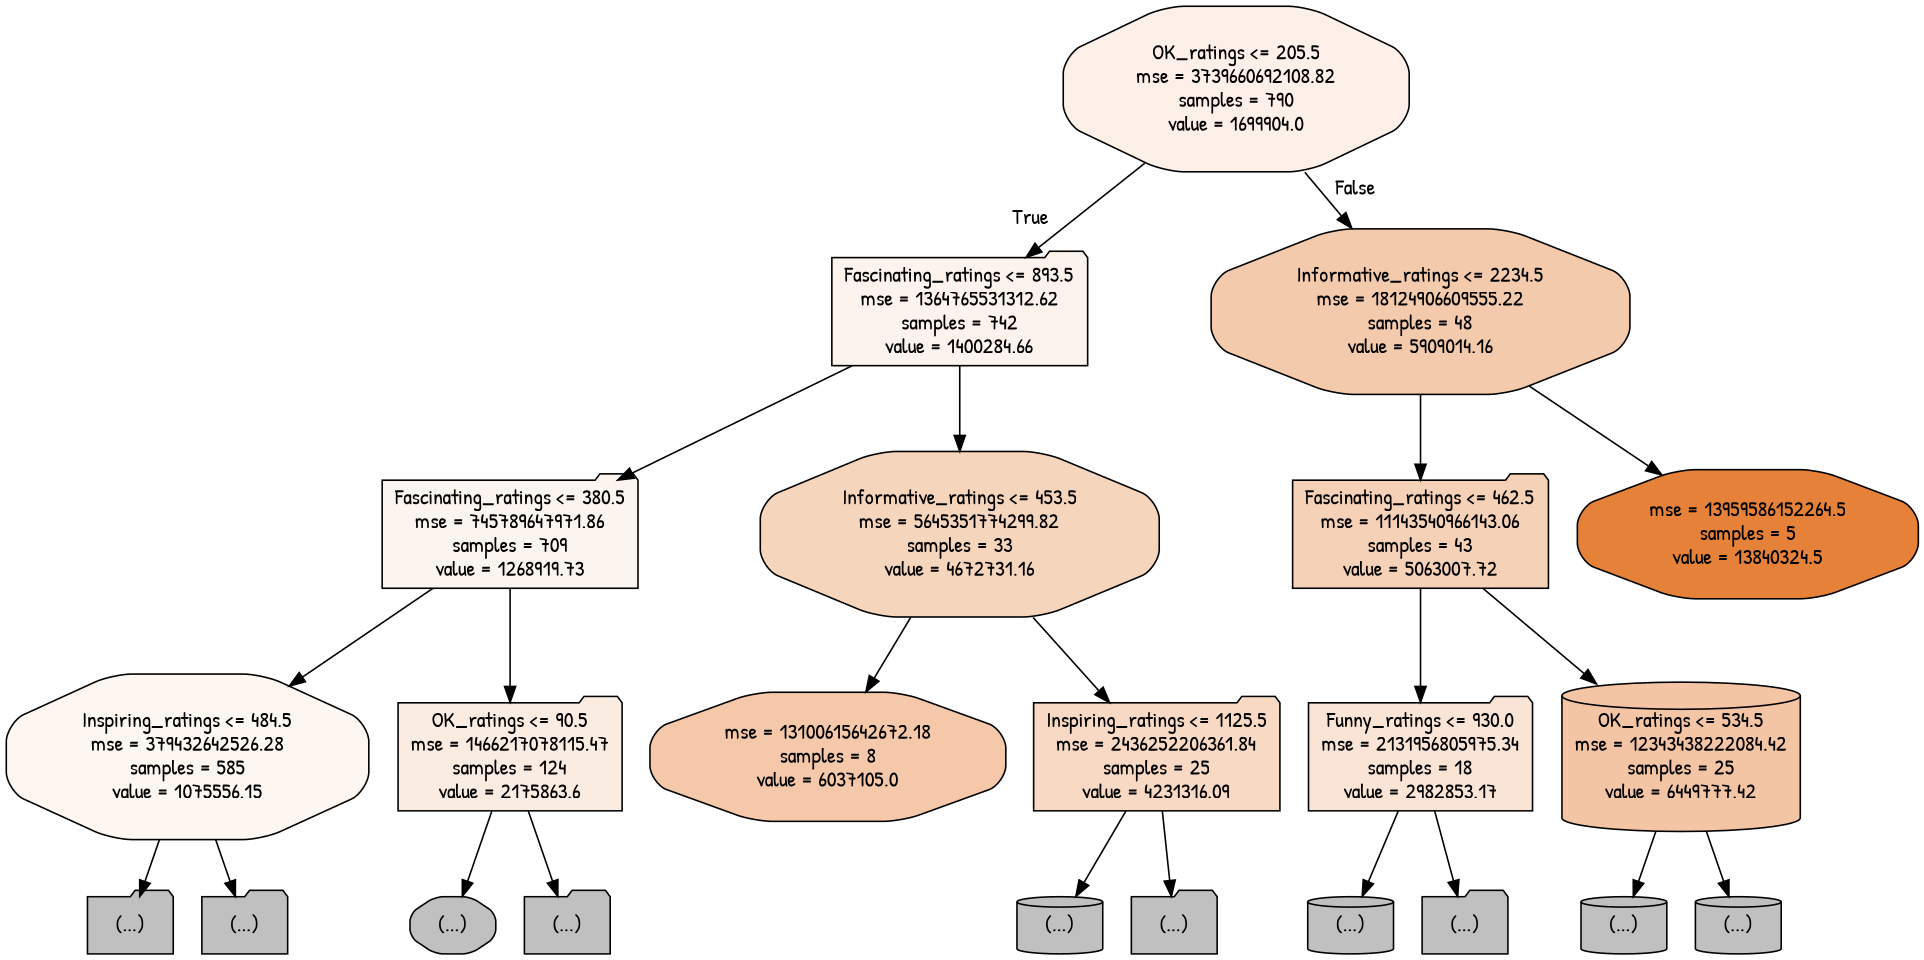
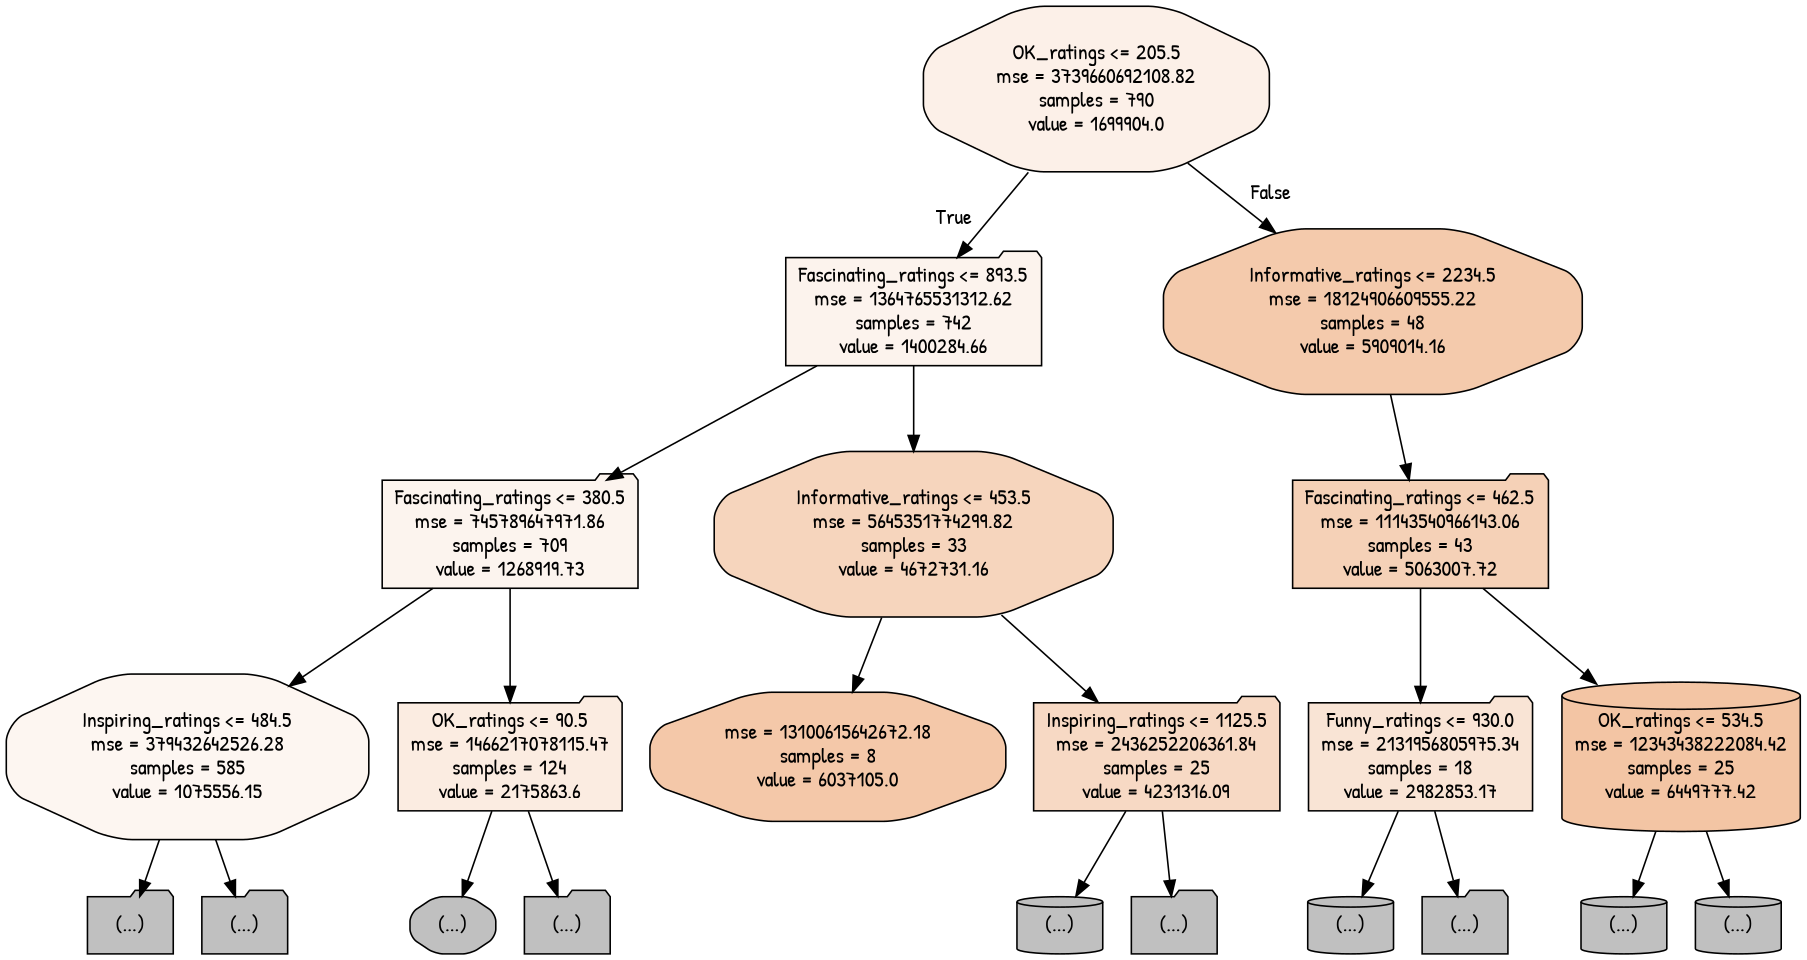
node "mse = 13959586152264.5 samples = 5 value = 13840324.5": removed
